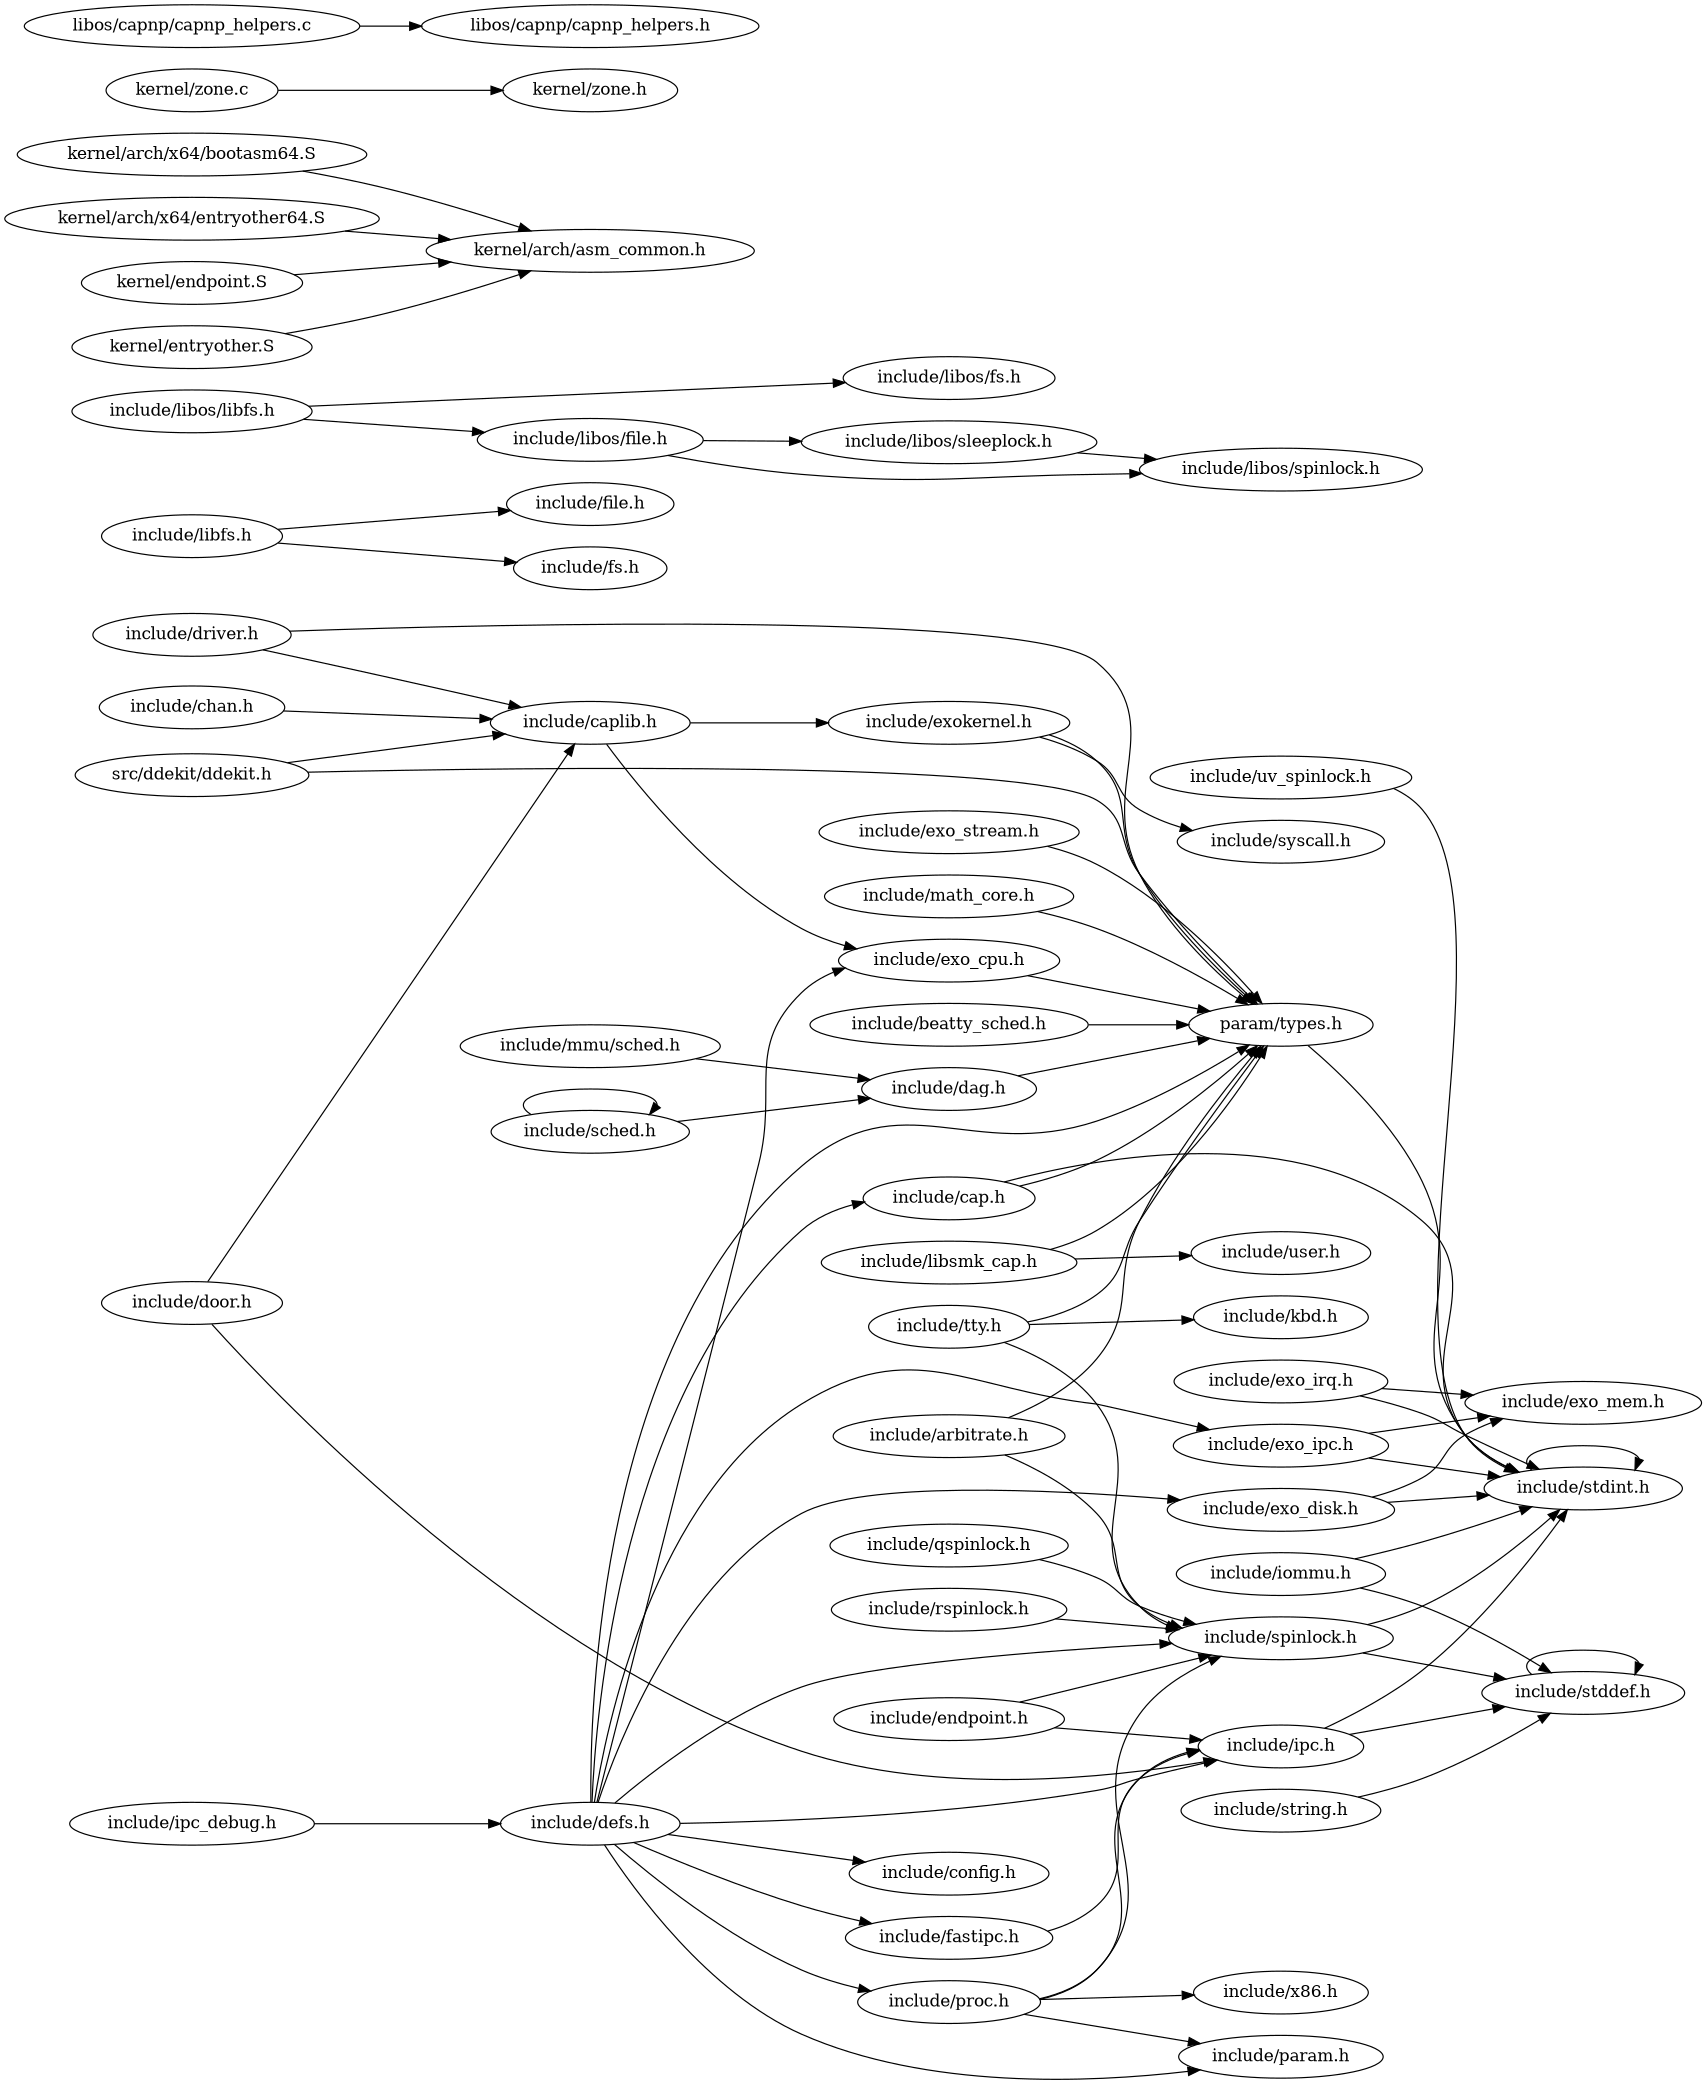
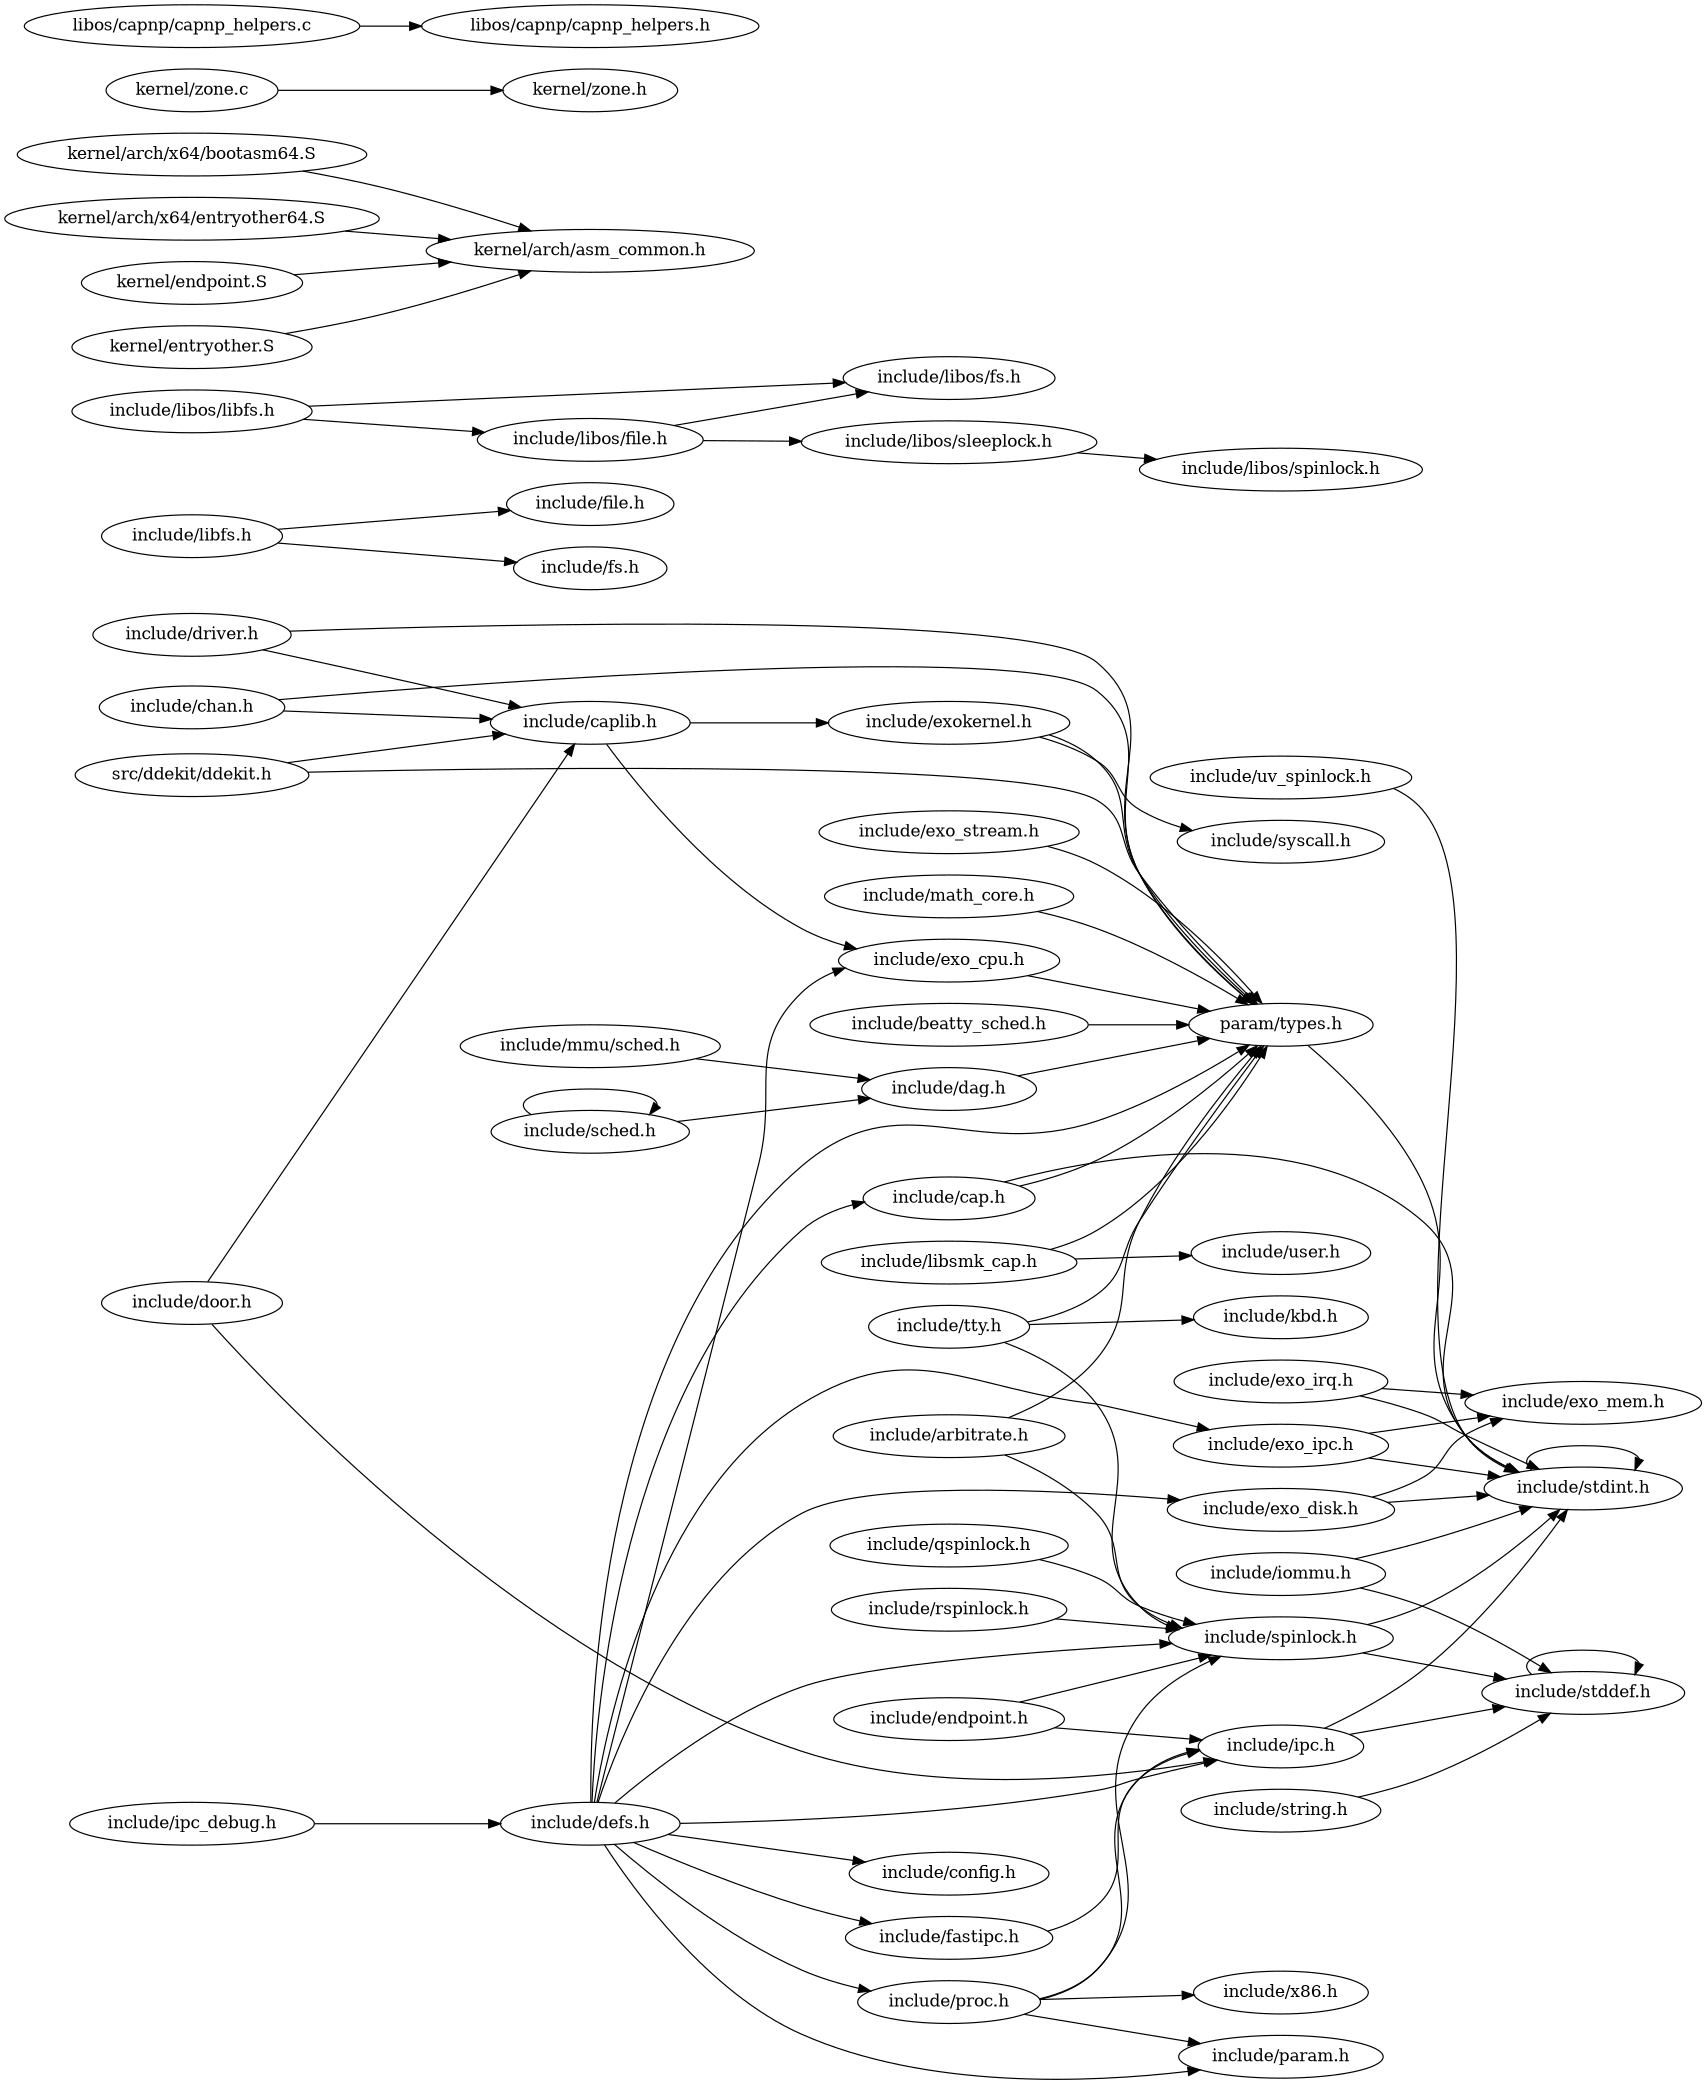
edge "include/libos/file.h" -> "include/libos/spinlock.h": now "include/libos/file.h" -> "include/libos/fs.h"
edge "include/chan.h" -> "param/types.h": added
